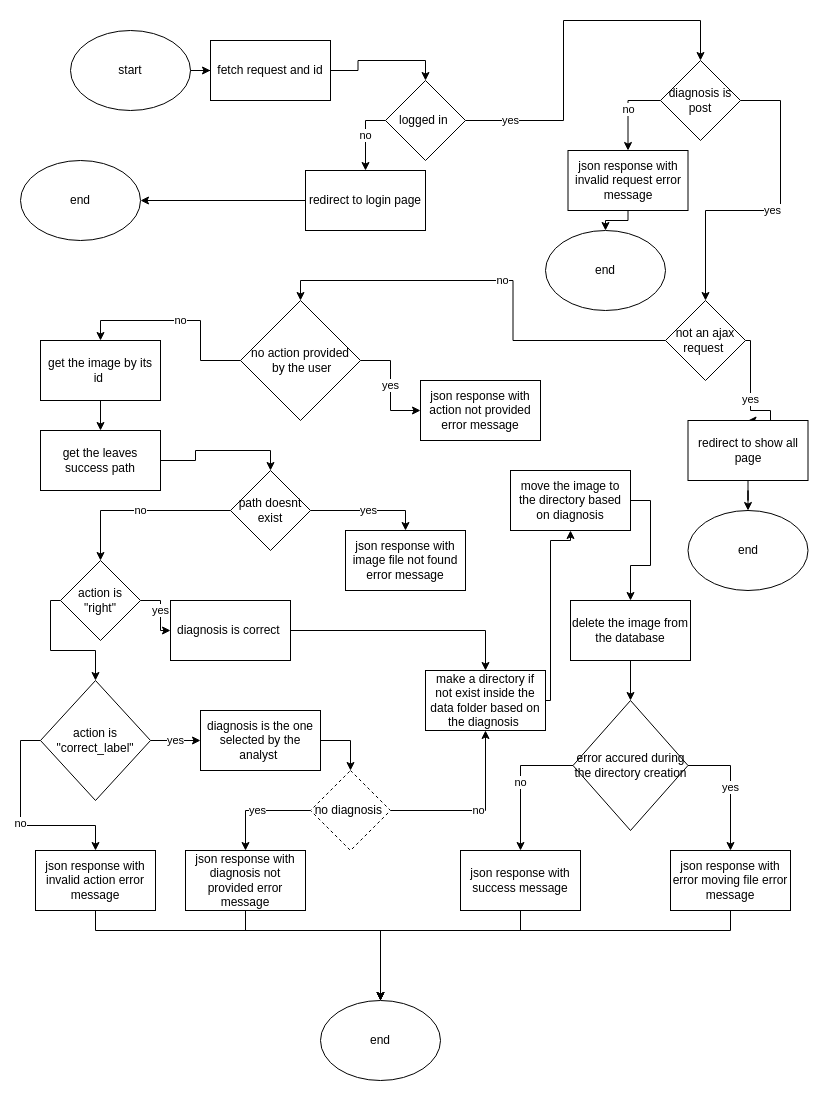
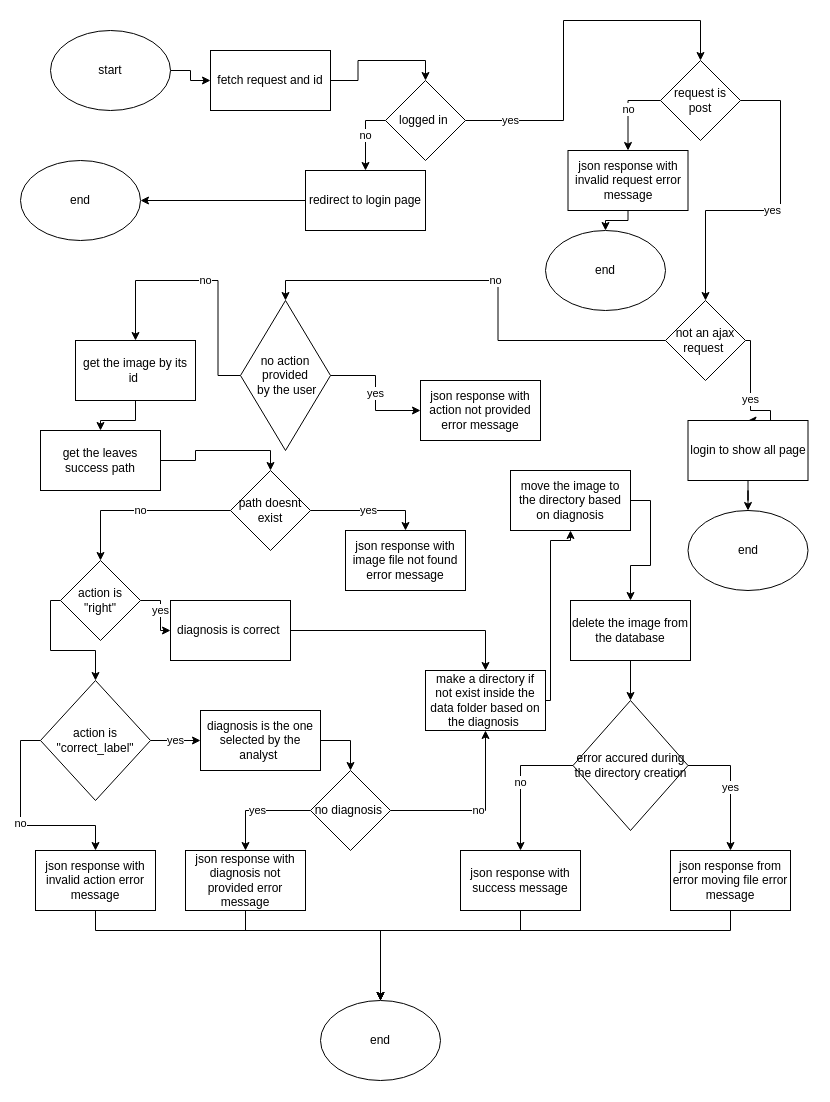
node "start": moved (131, 71) -> (111, 71)
node "fetch request and id": moved (271, 71) -> (271, 81)
node "diagnosis is post": label "diagnosis is post" -> "request is post"
node "no action provided by the user": size 120x120 -> 90x150
node "get the image by its id": moved (101, 371) -> (136, 371)
node "redirect to show all page": label "redirect to show all page" -> "login to show all page"
node "no diagnosis": style dashed -> solid
node "json response with error moving file error message": label "json response with error moving file error message" -> "json response from error moving file error message"
